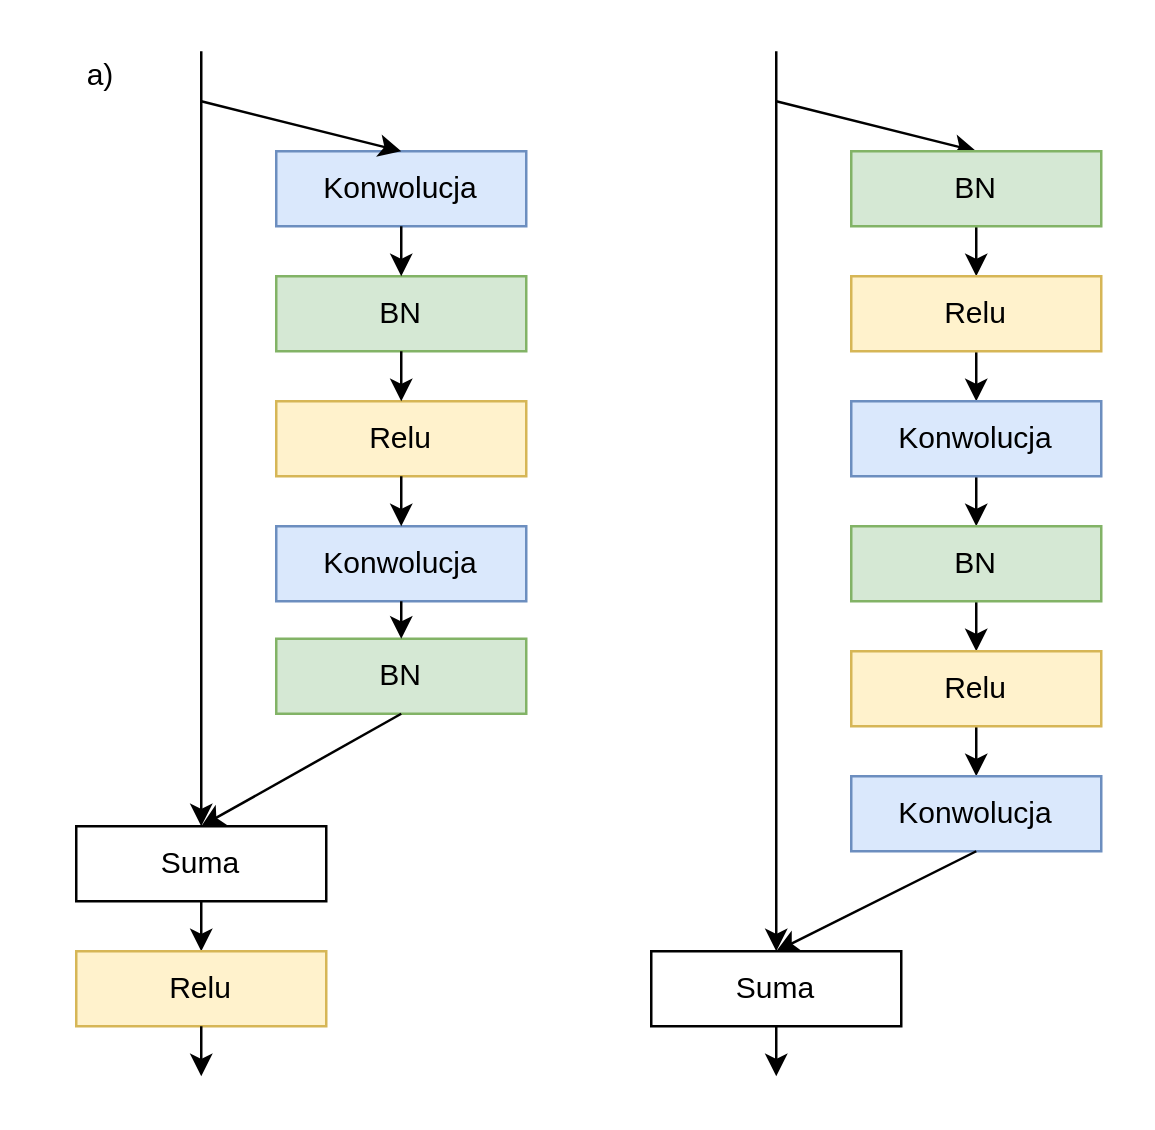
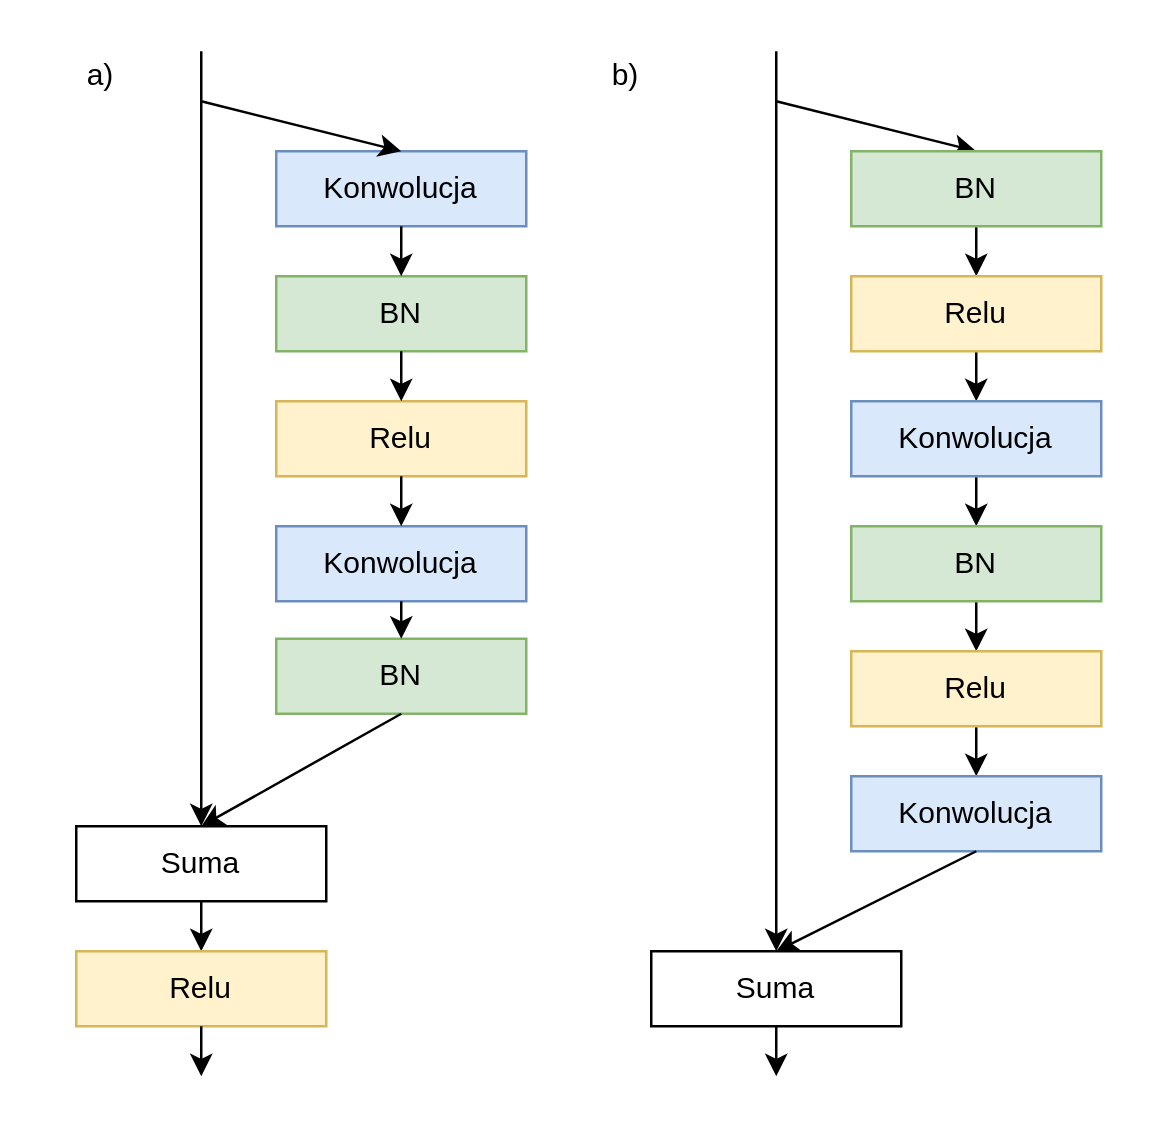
node "b)": added
